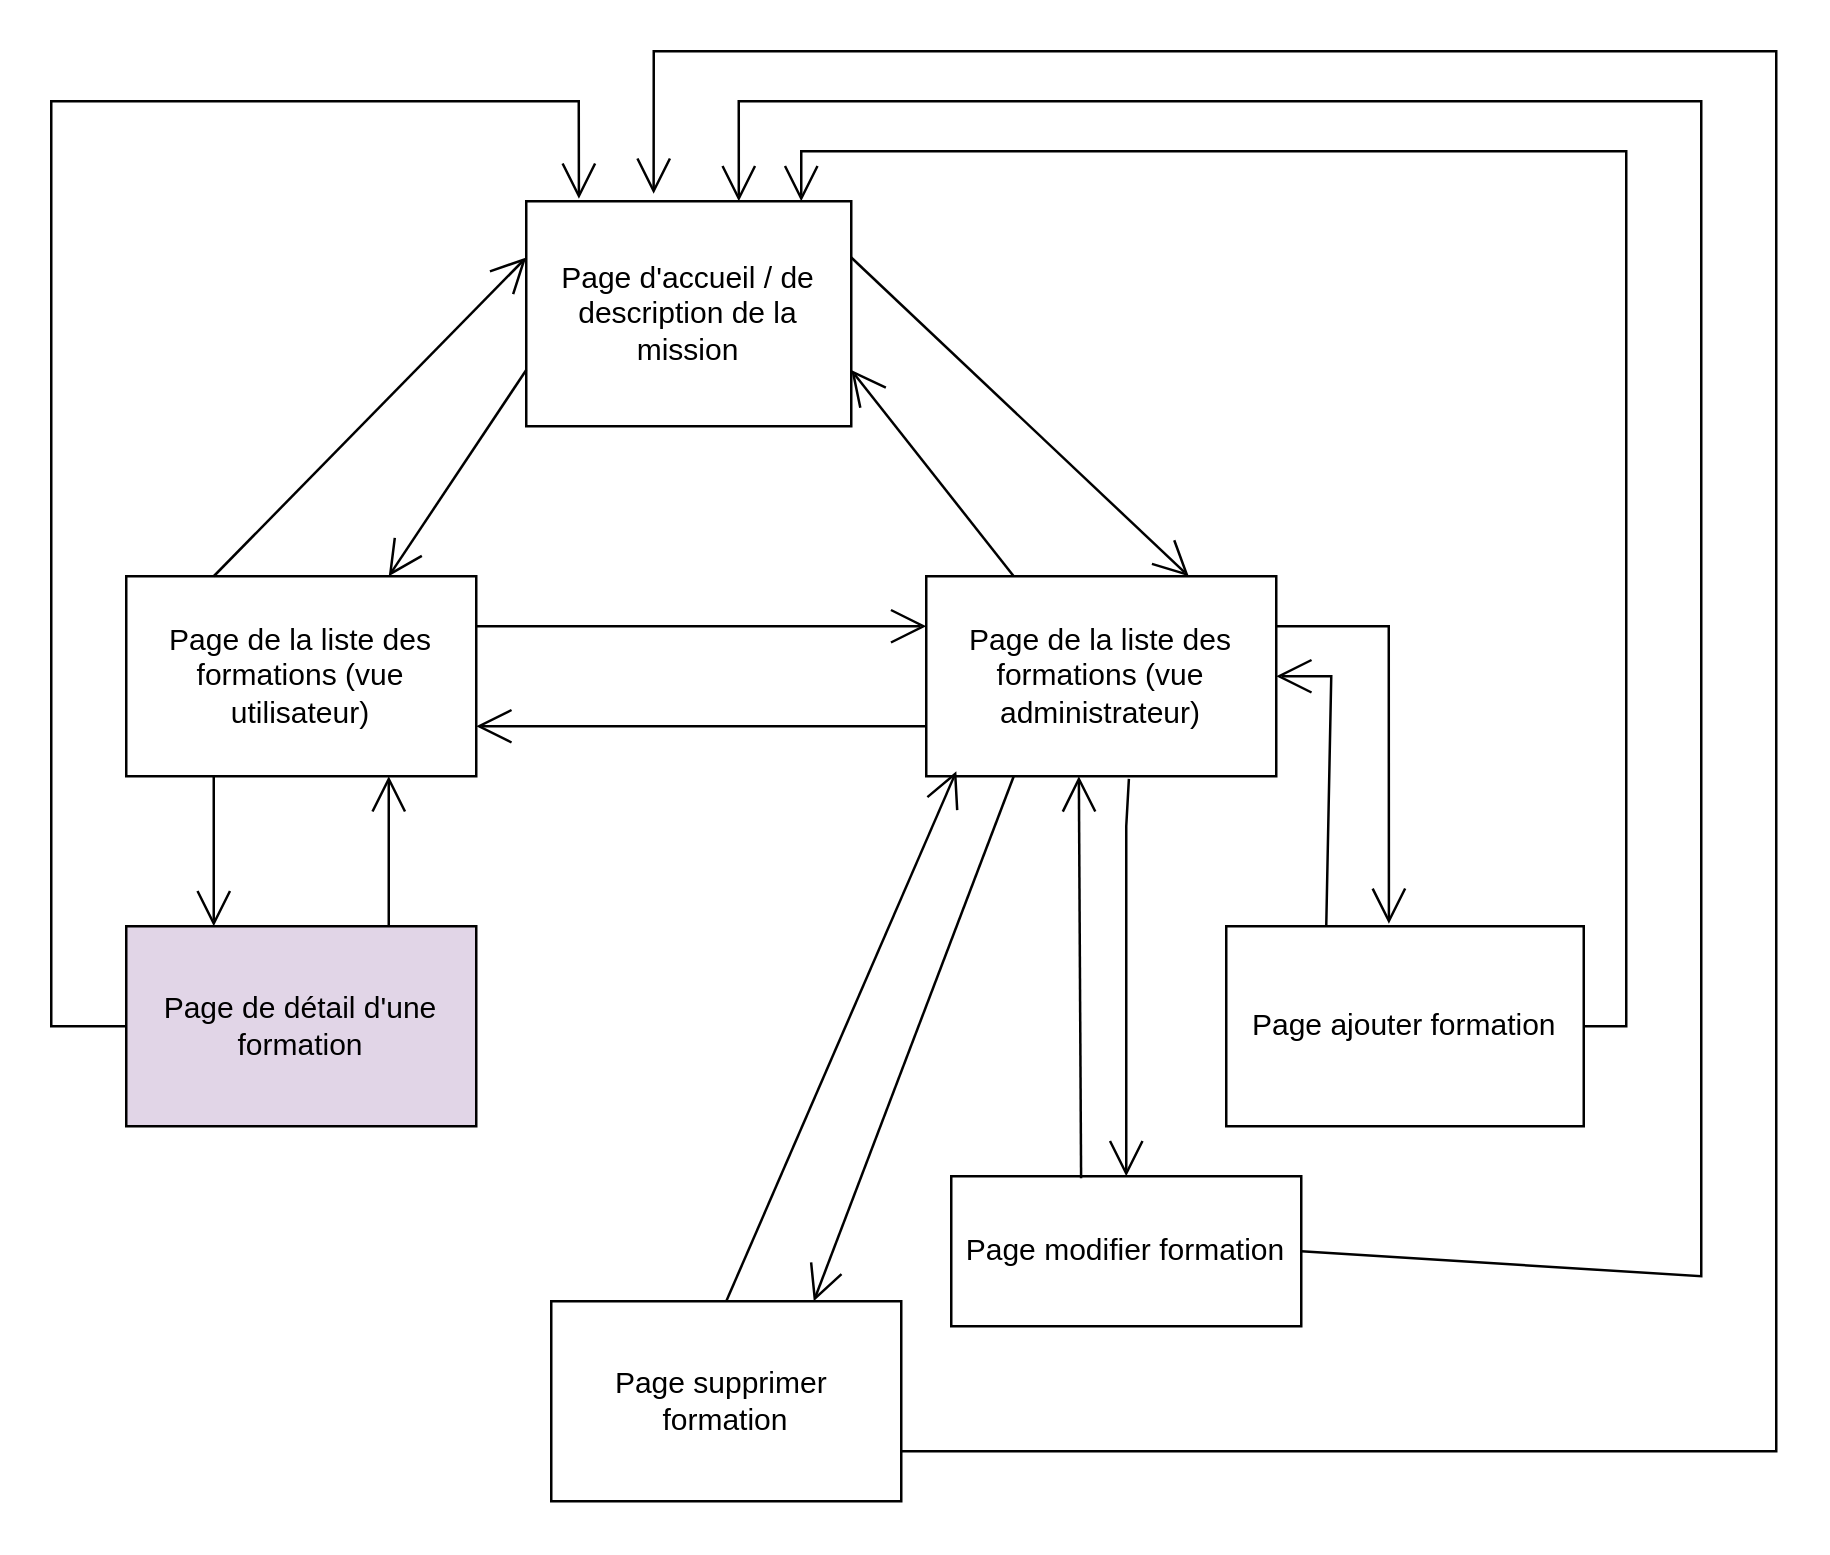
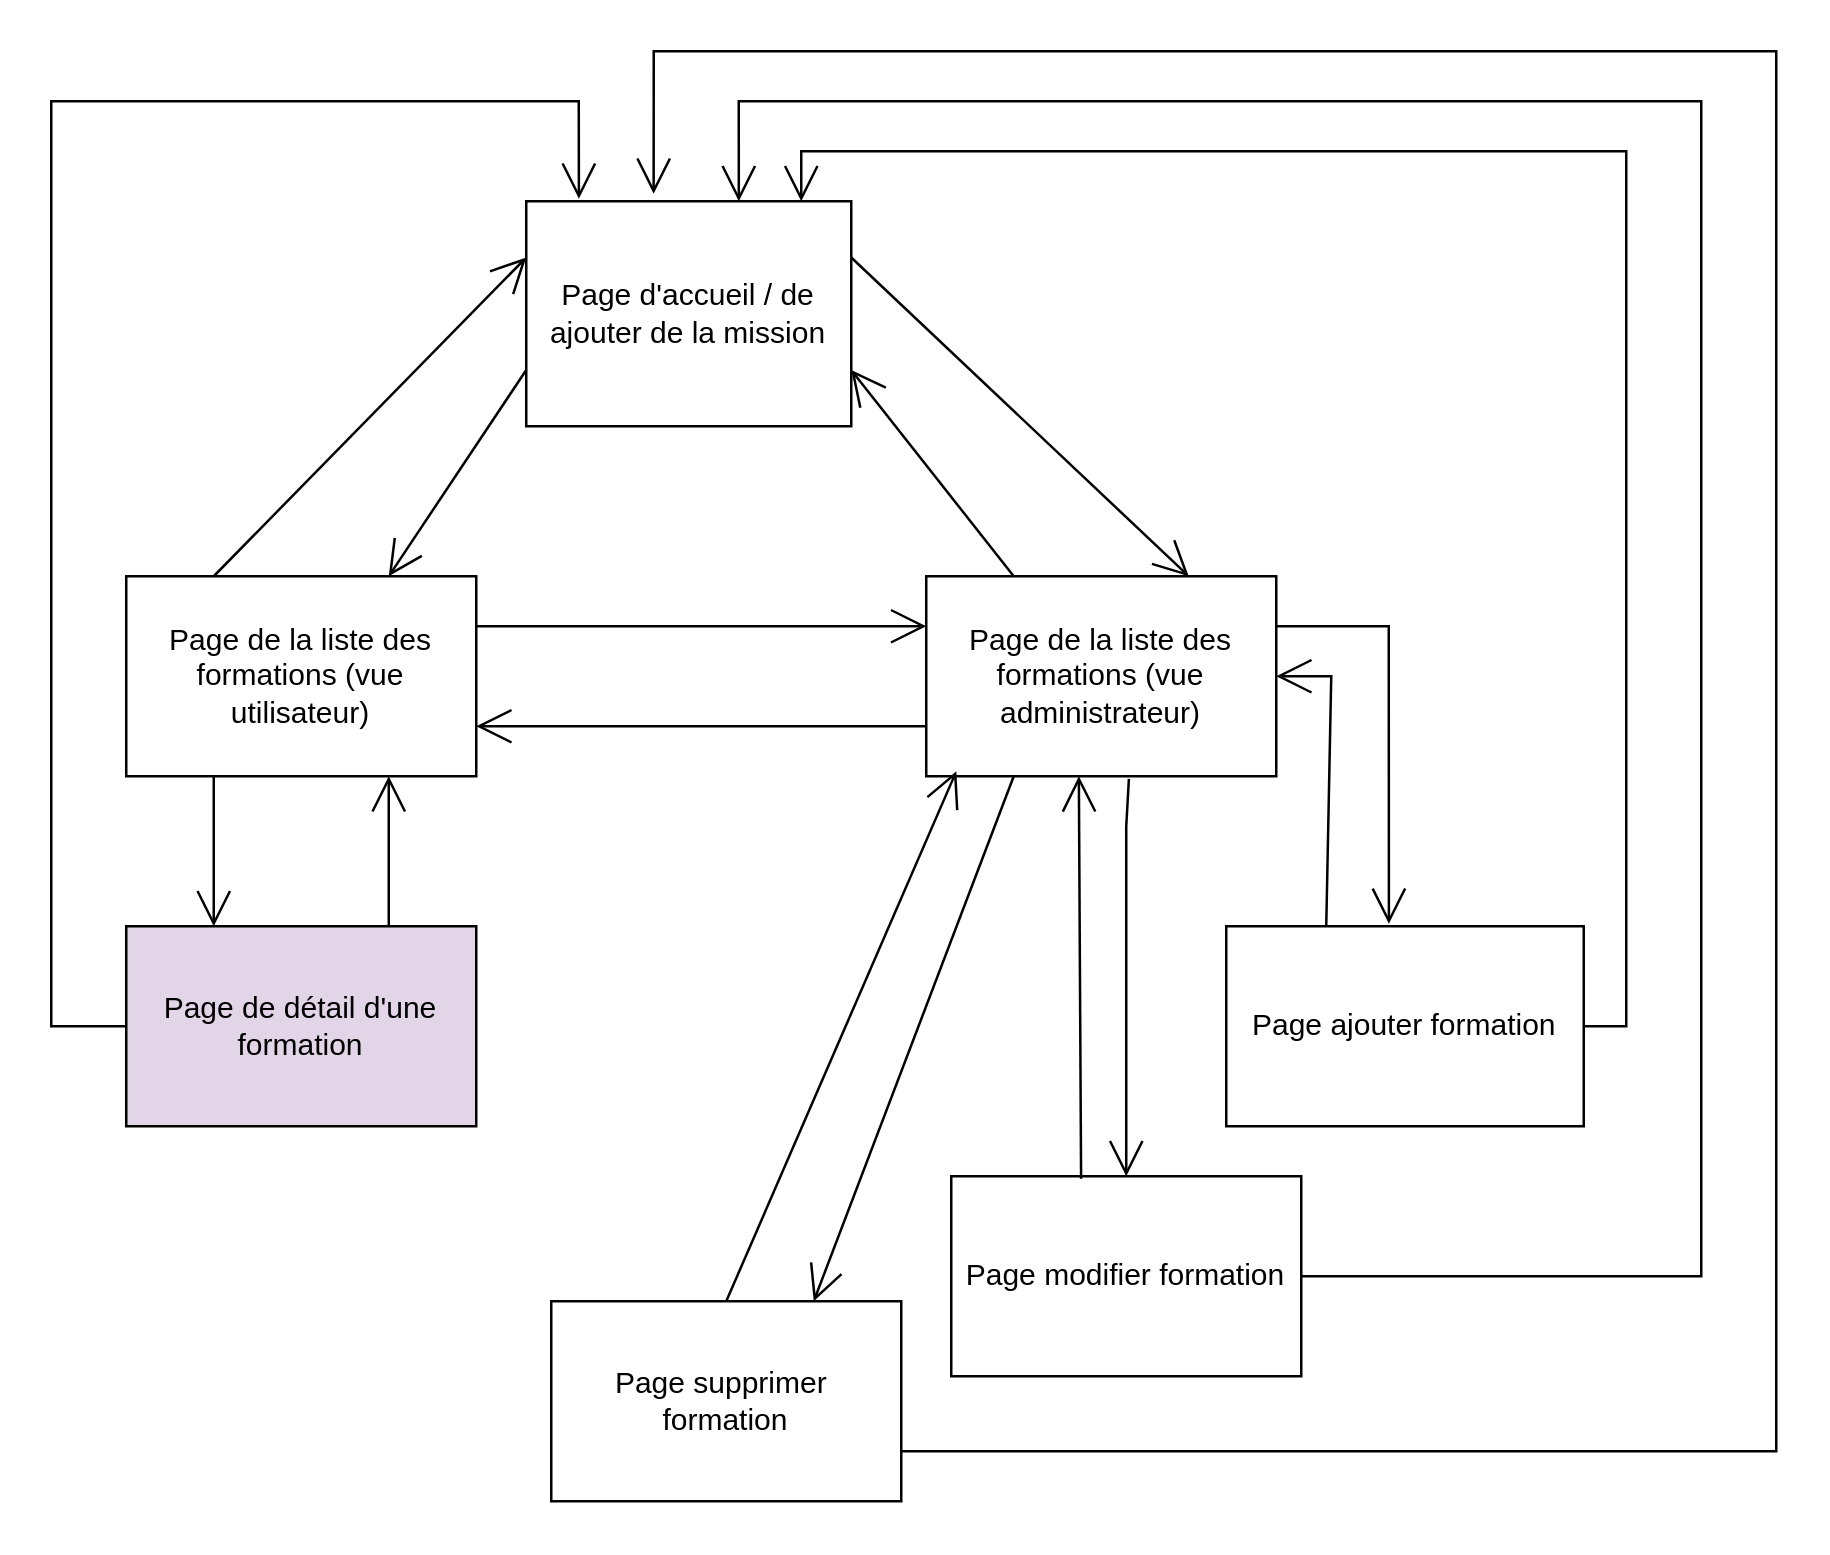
node "Page d'accueil / de description de la mission": label "Page d'accueil / de description de la mission" -> "Page d'accueil / de ajouter de la mission"
node "Page modifier formation": size 350x150 -> 350x200
